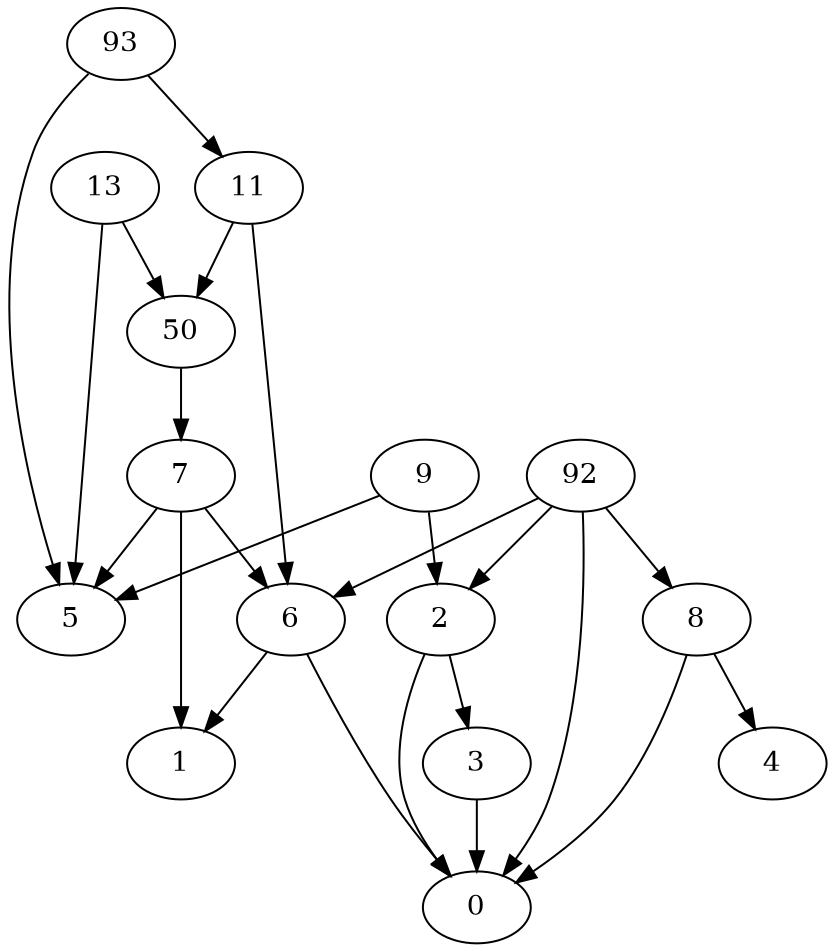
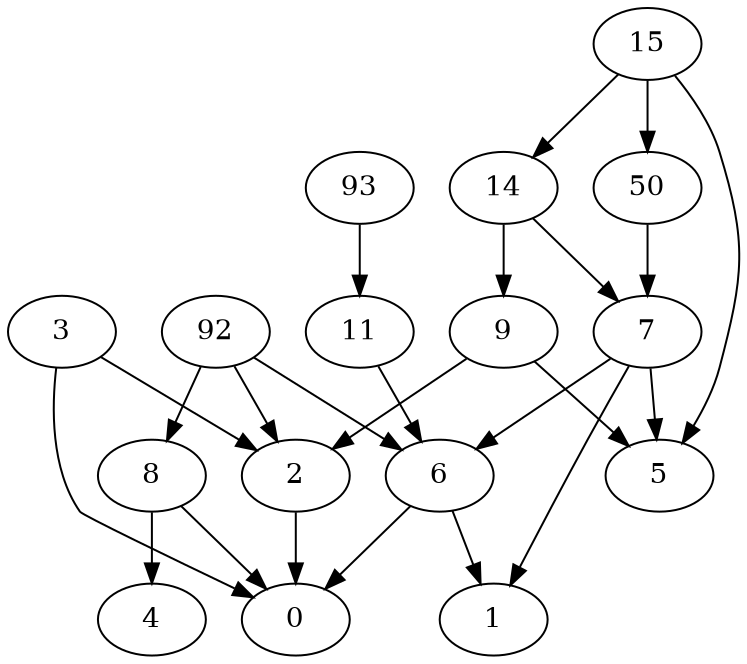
node "13": label "13" -> "15"
node "14": added
edge "11" -> "50": removed
edge "93" -> "5": removed
edge "2" -> "3": reversed
edge "92" -> "0": removed
